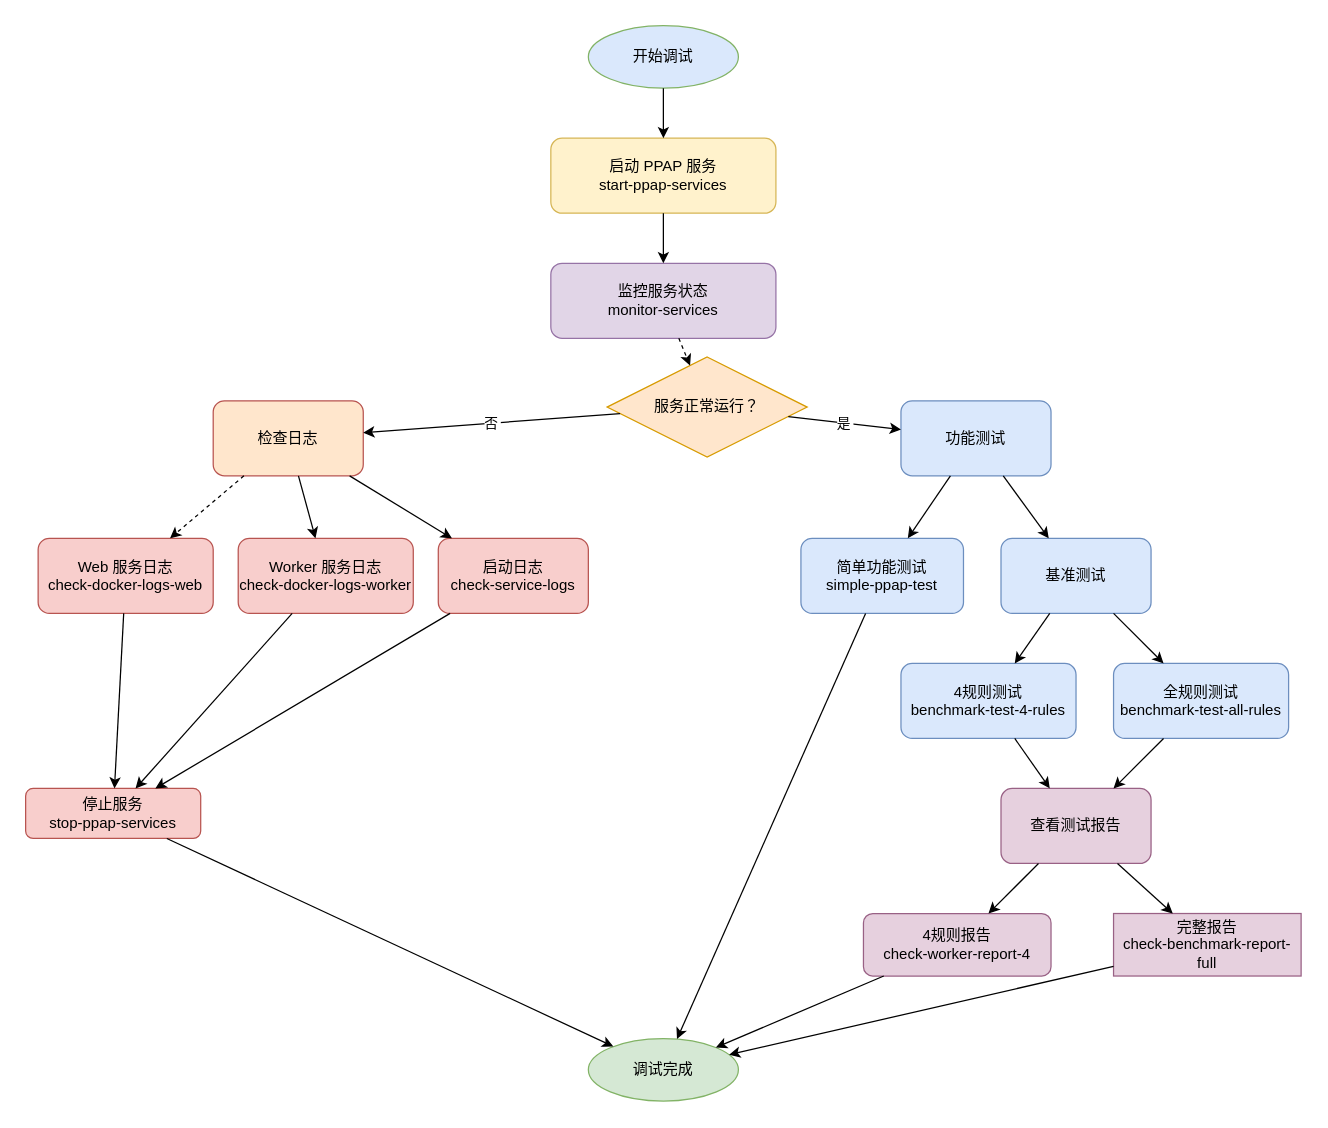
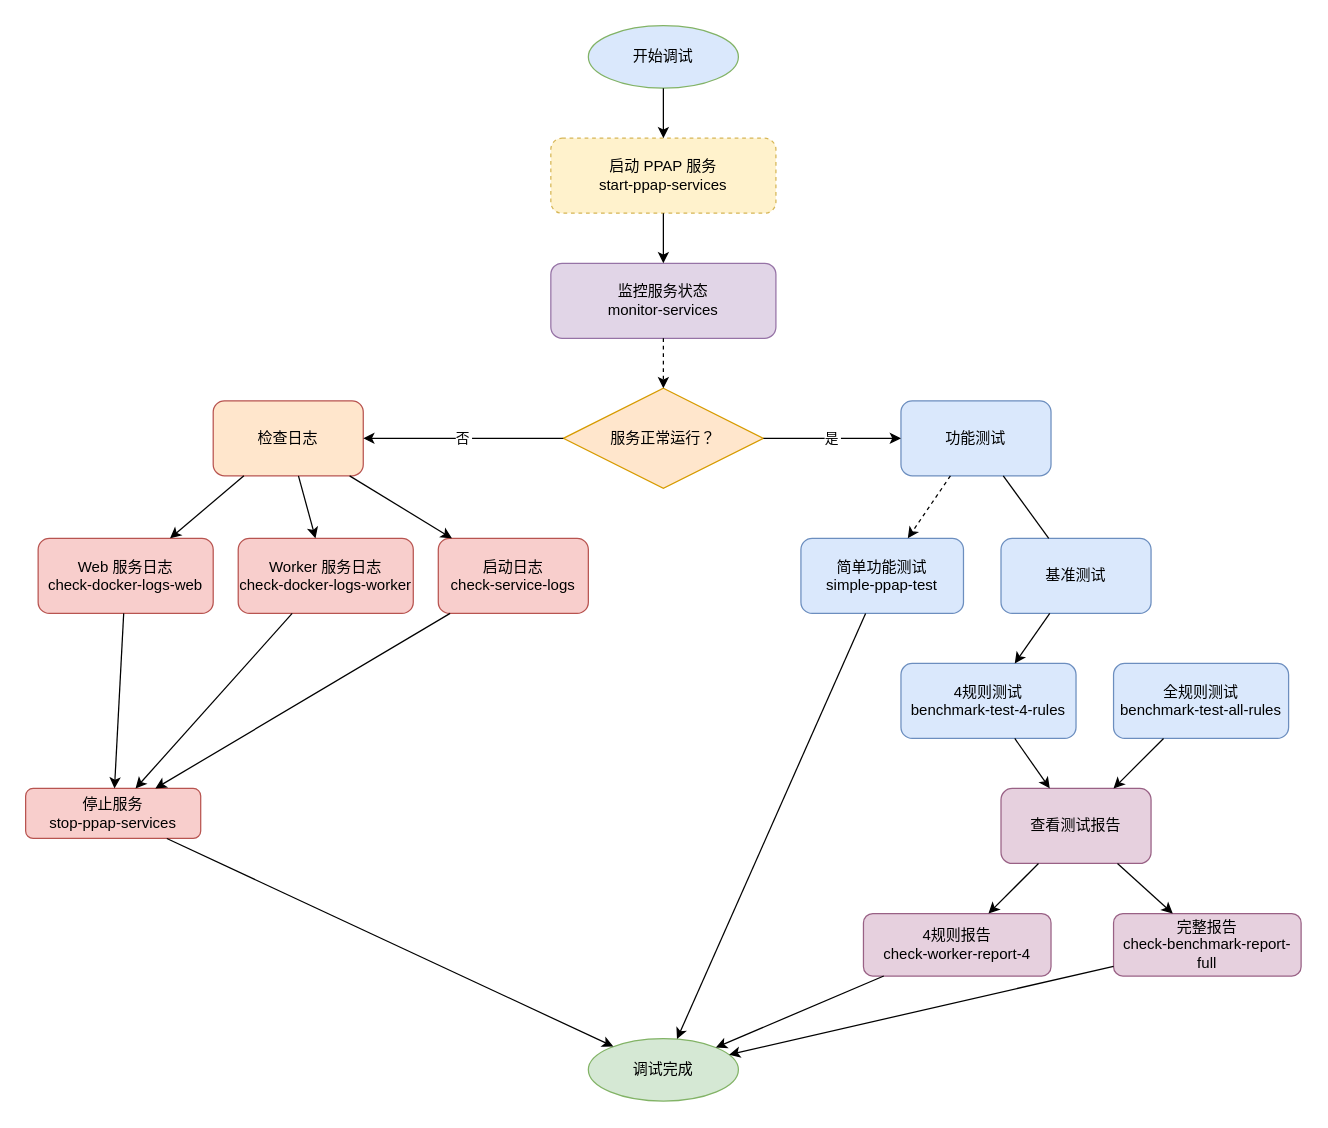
node "启动 PPAP 服务 start-ppap-services": style solid -> dashed
node "服务正常运行？": moved (707, 407) -> (663, 438)
edge "功能测试" -> "简单功能测试 simple-ppap-test": style solid -> dashed
edge "检查日志" -> "Web 服务日志 check-docker-logs-web": style dashed -> solid
edge "功能测试" -> "基准测试": arrowhead classic -> none
edge "基准测试" -> "全规则测试 benchmark-test-all-rules": removed
node "完整报告 check-benchmark-report-full": shape rectangle -> rounded rectangle
